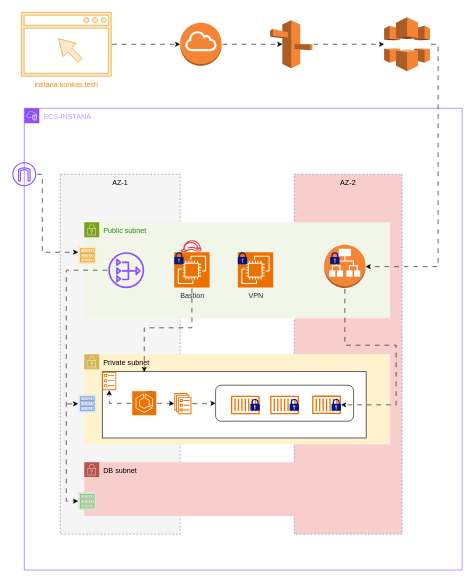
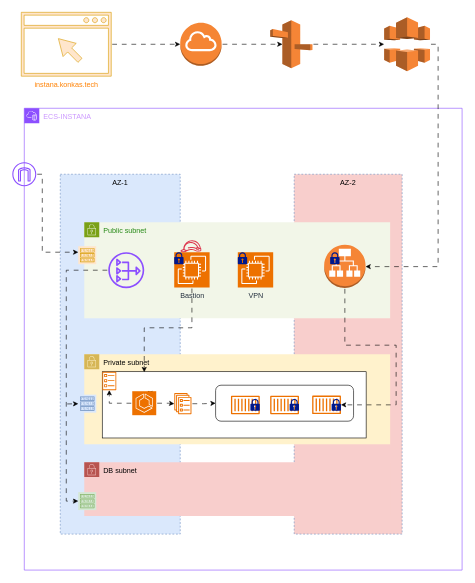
node "AZ-1": fillcolor #f5f5f5 -> #dae8fc
